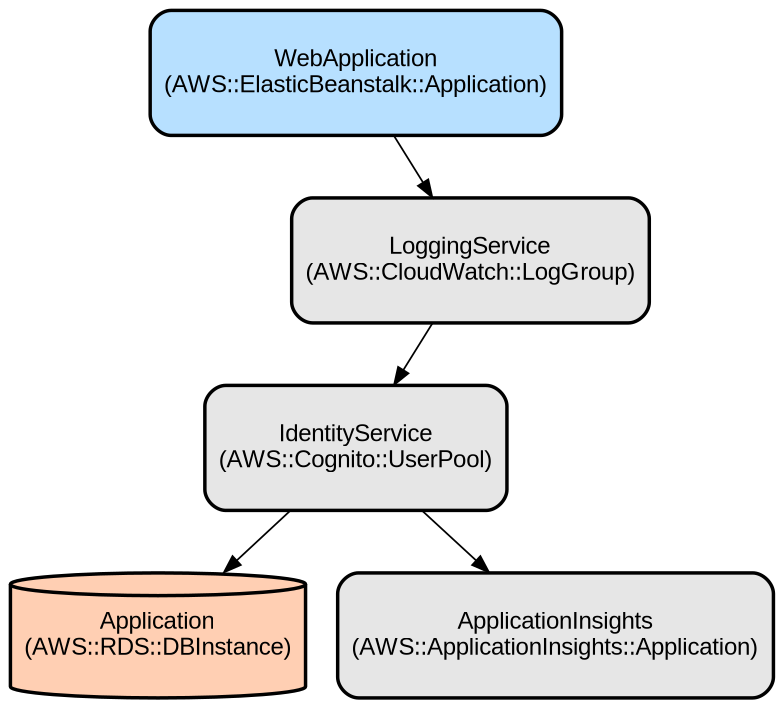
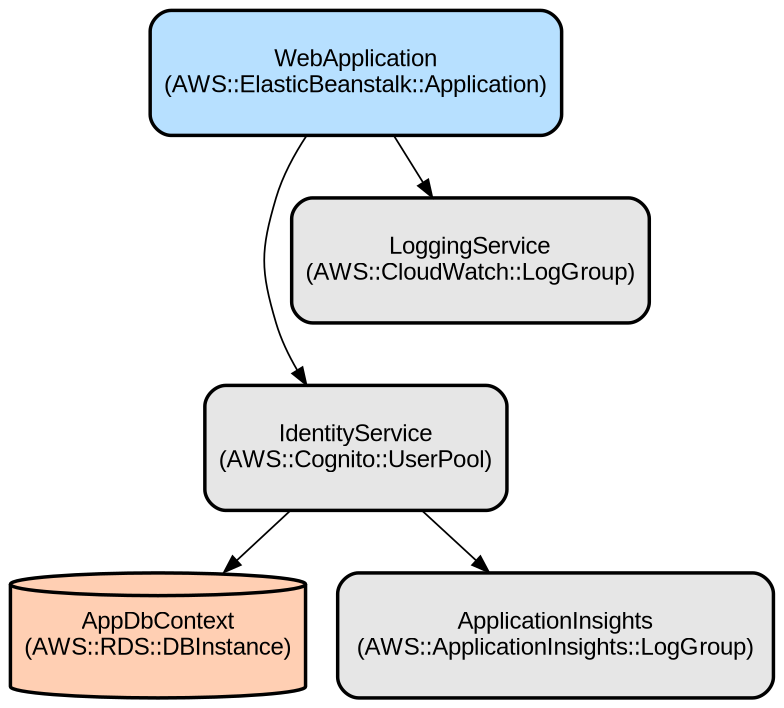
edge "LoggingService (AWS::CloudWatch::LogGroup)" -> "IdentityService (AWS::Cognito::UserPool)": now "WebApplication (AWS::ElasticBeanstalk::Application)" -> "IdentityService (AWS::Cognito::UserPool)"
node "Application (AWS::RDS::DBInstance)": label "Application (AWS::RDS::DBInstance)" -> "AppDbContext (AWS::RDS::DBInstance)"
node "ApplicationInsights (AWS::ApplicationInsights::Application)": label "ApplicationInsights (AWS::ApplicationInsights::Application)" -> "ApplicationInsights (AWS::ApplicationInsights::LogGroup)"
